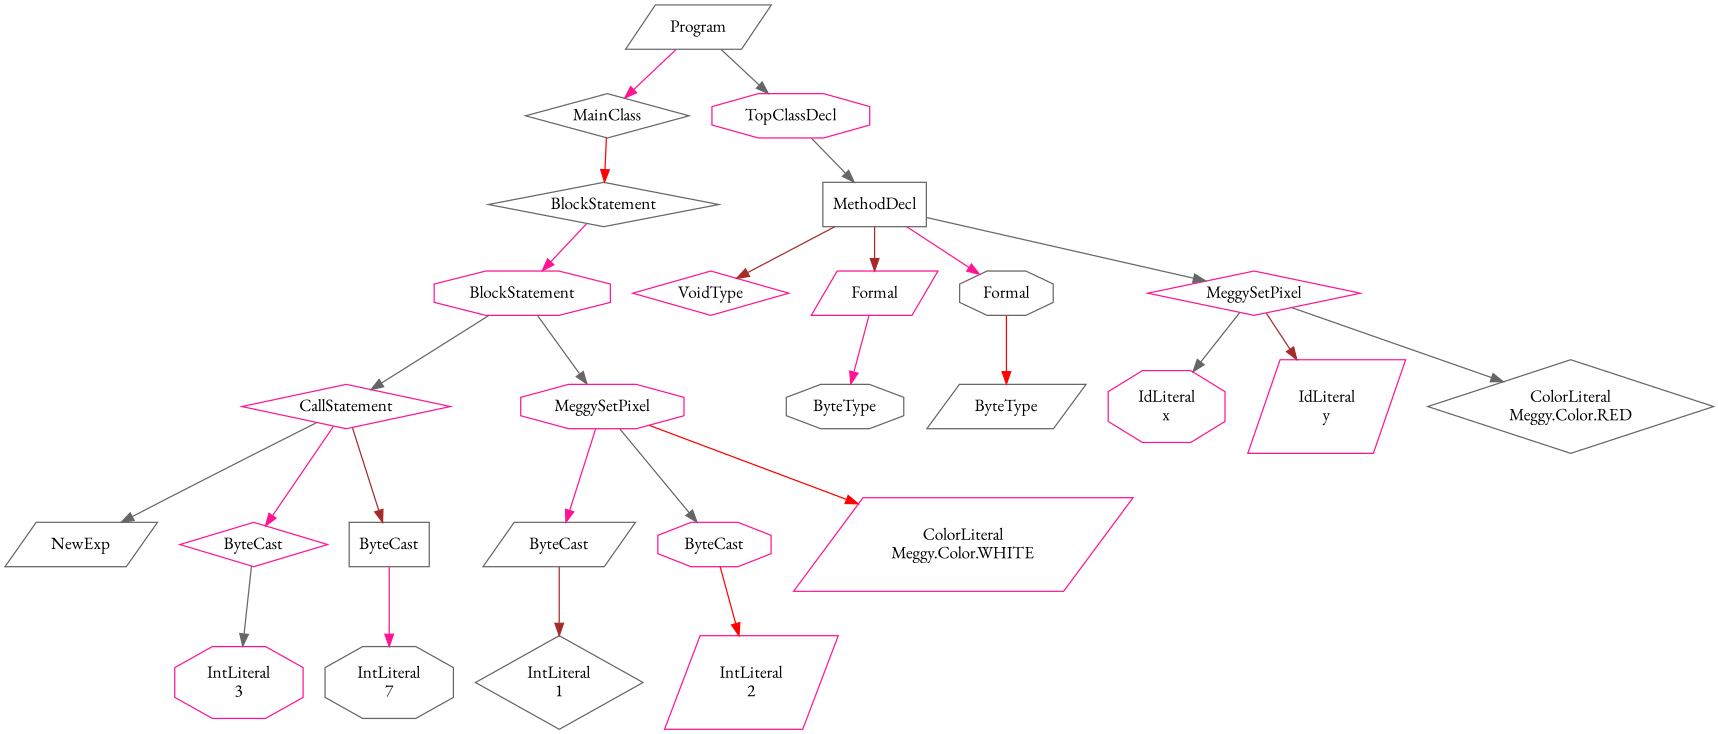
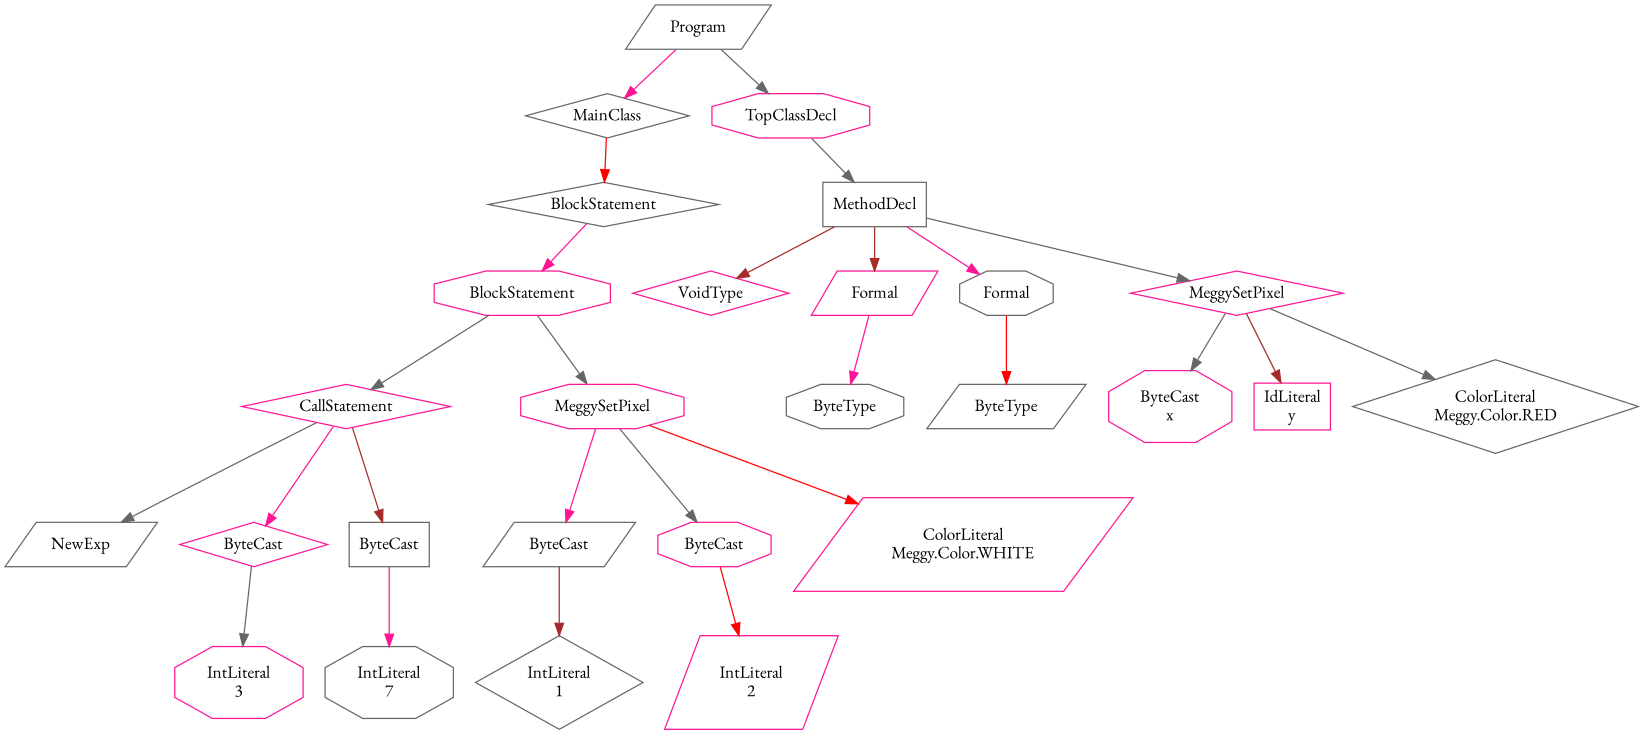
node "IdLiteral x": label "IdLiteral x" -> "ByteCast x"
node "IdLiteral y": shape parallelogram -> box
